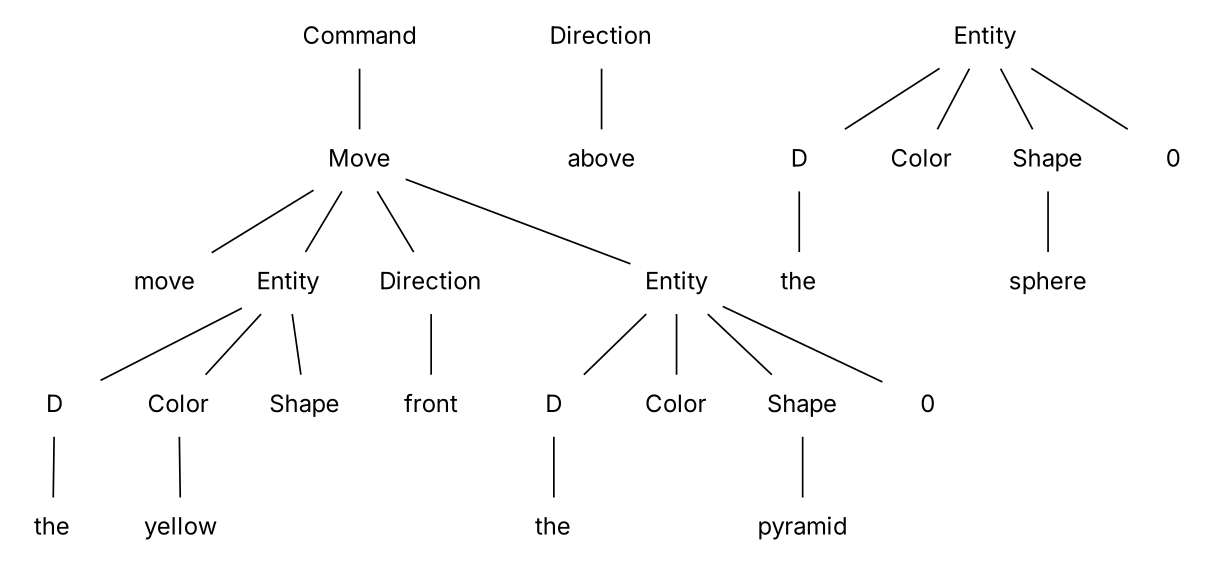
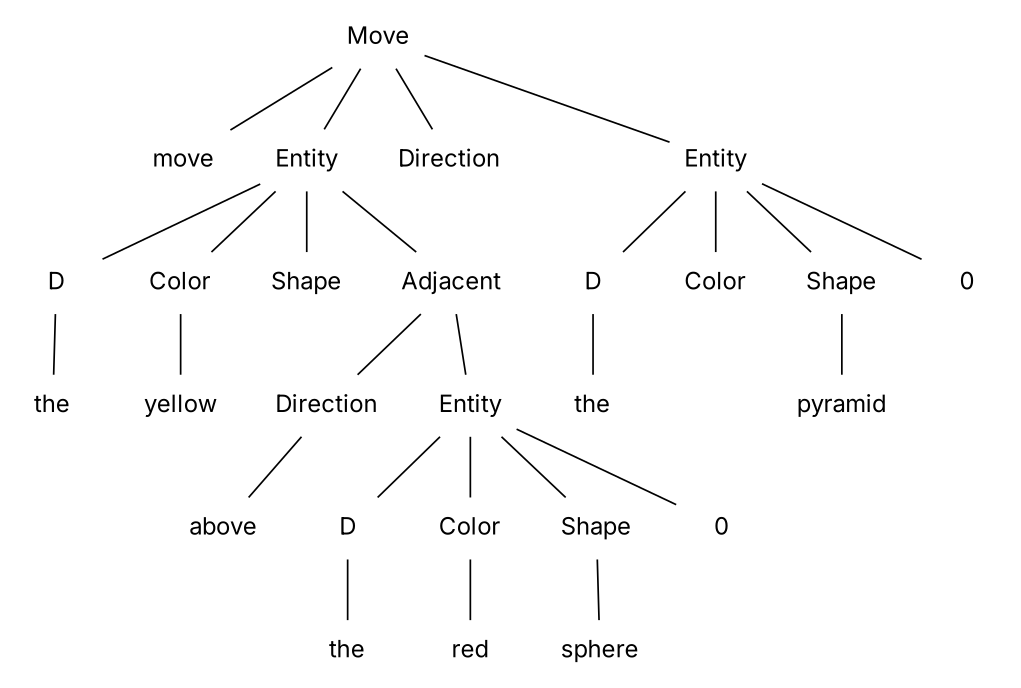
node "Command": removed
node "Adjacent": added
node "front": removed
node "red": added
